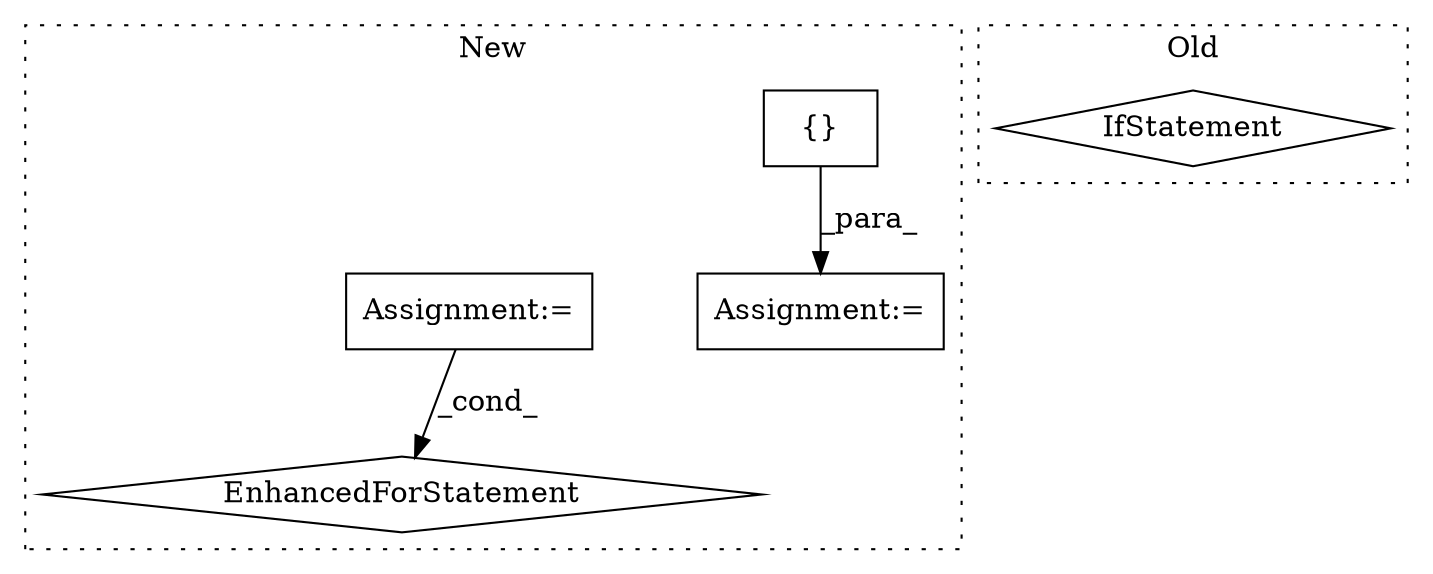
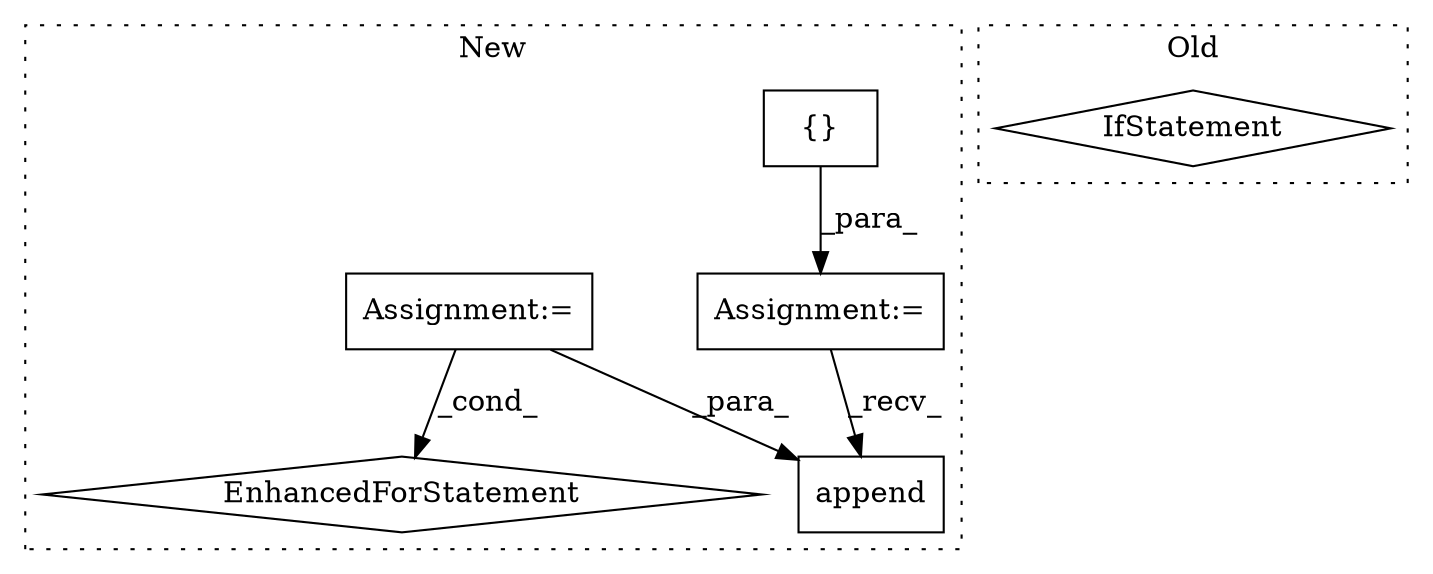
node "append": added
